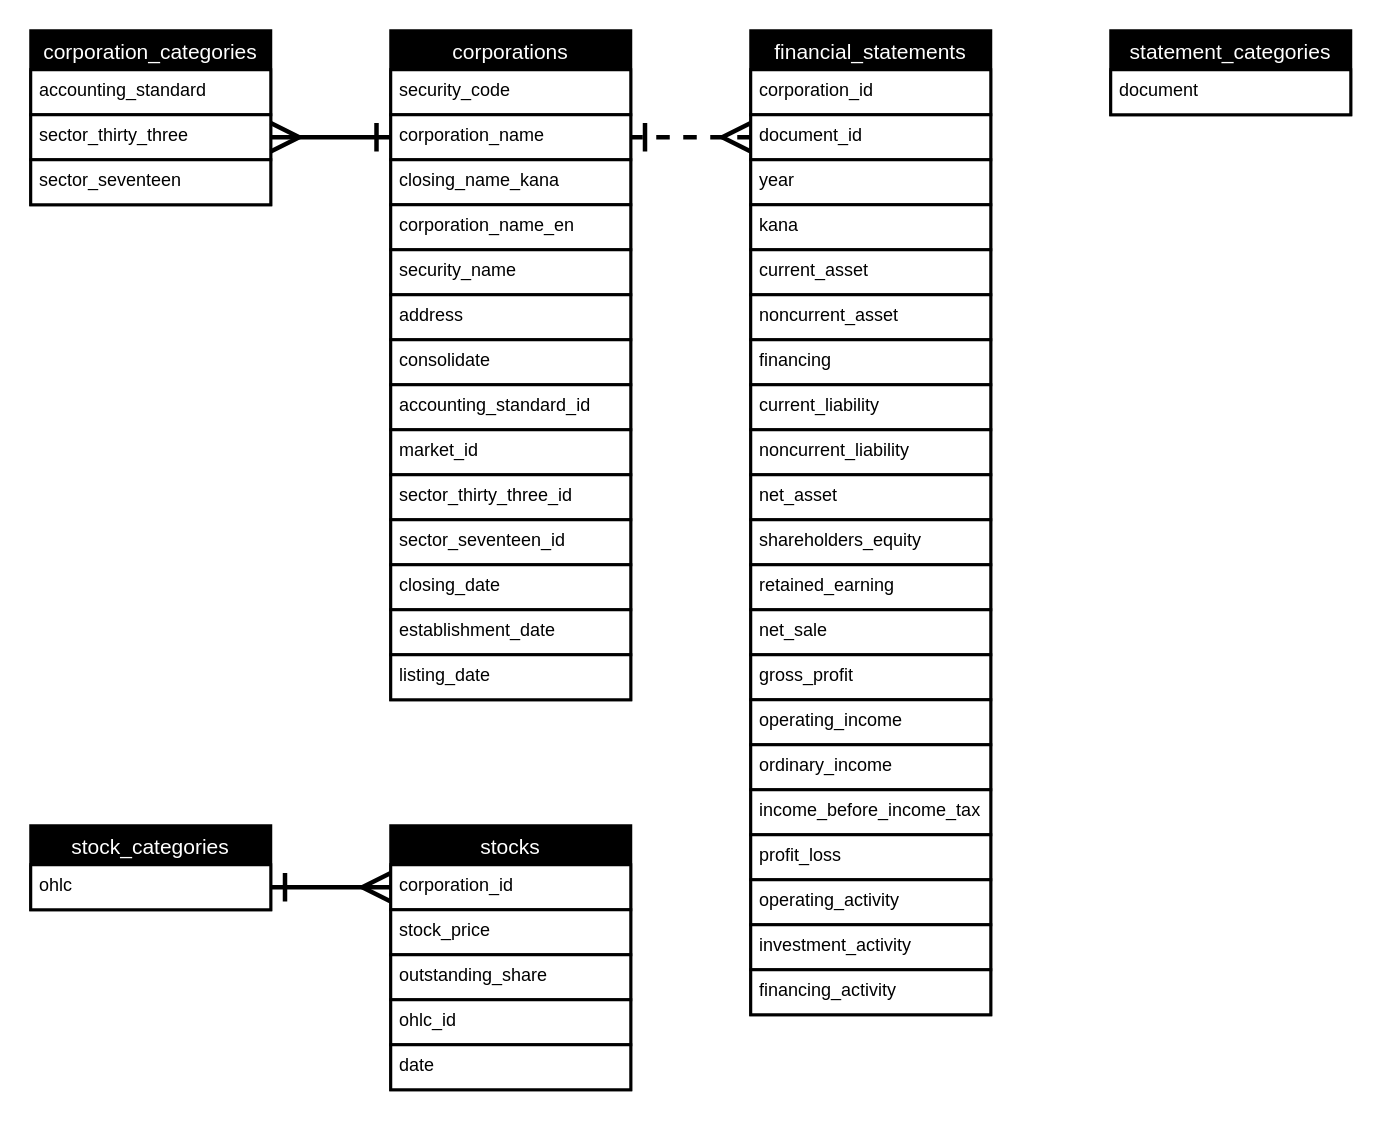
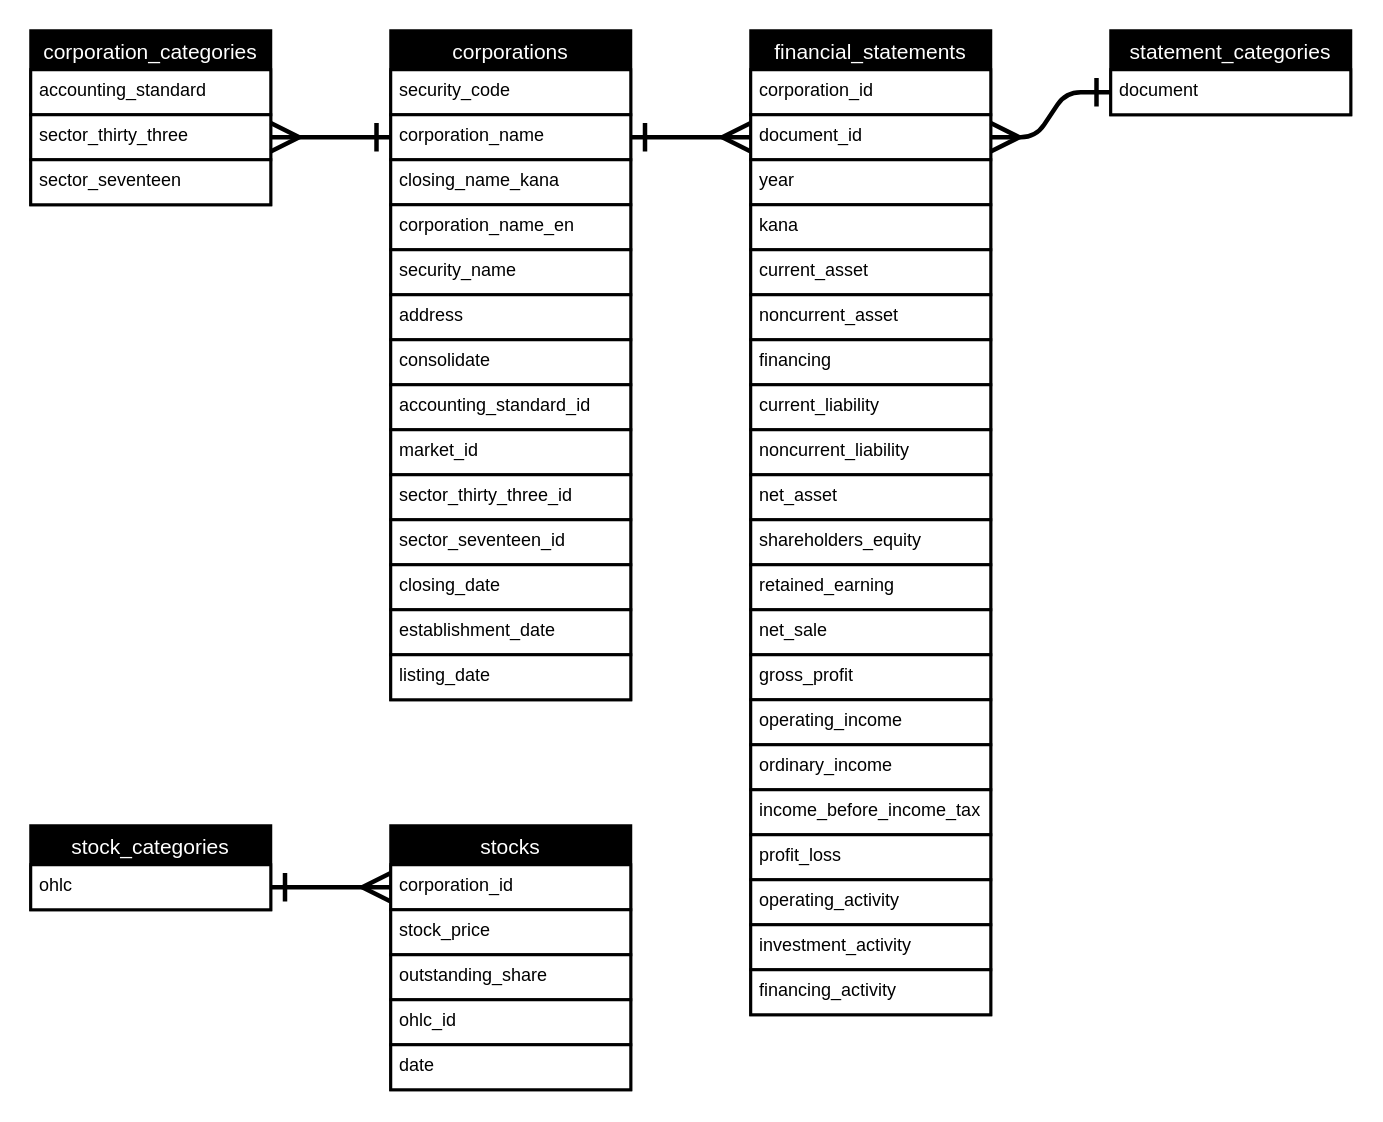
edge "document" -- "document_id": added
edge "corporation_name" -- "document_id": style dashed -> solid
